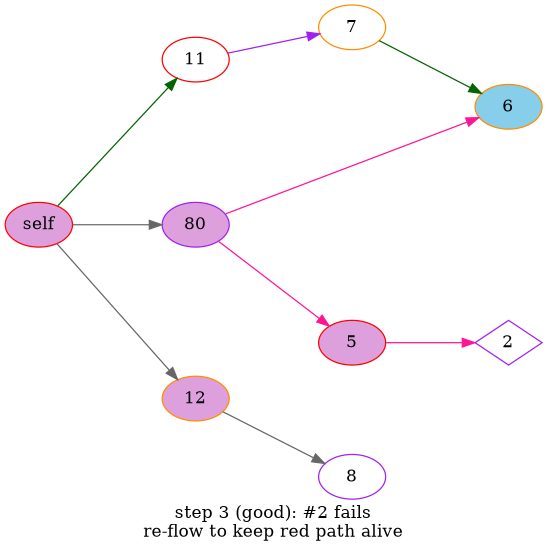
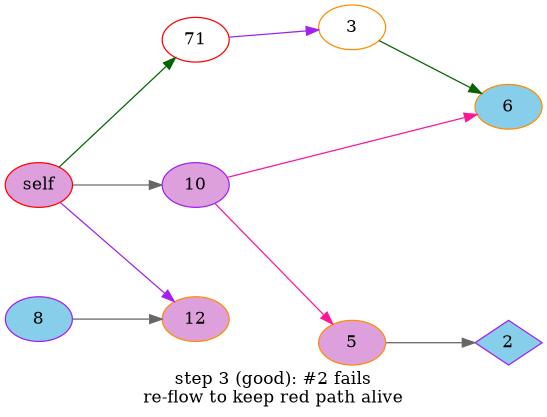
node "7": label "7" -> "3"
node "11": label "11" -> "71"
node "80": label "80" -> "10"
edge "self" -> "12": color gray40 -> purple
node "5": color red -> darkorange
edge "5" -> "2": color deeppink -> gray40
node "2": fillcolor white -> skyblue
edge "12" -> "8": reversed
node "8": fillcolor white -> skyblue
